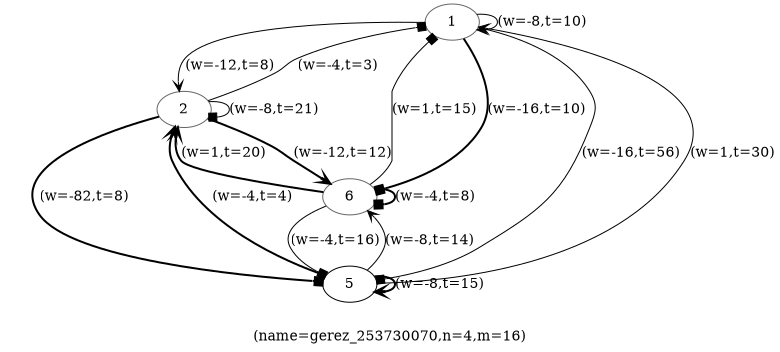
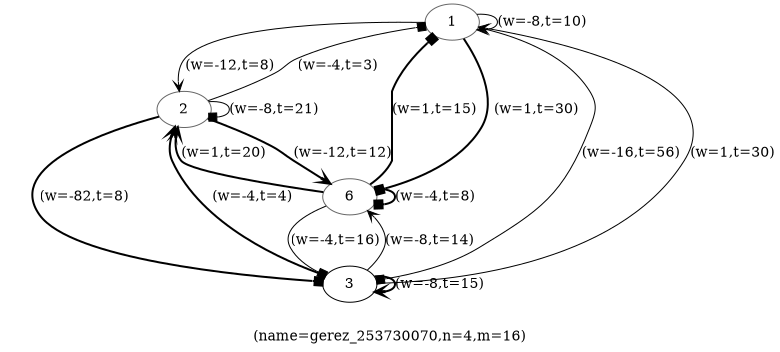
edge "1" -> "6": label "(w=-16,t=10)" -> "(w=1,t=30)"
edge "6" -> "1": style solid -> bold
node "5": label "5" -> "3"
